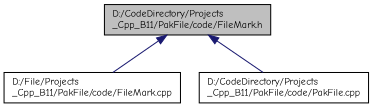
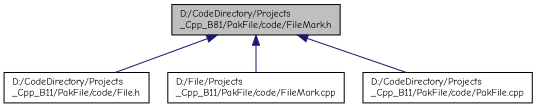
node "D:/CodeDirectory/Projects _Cpp_B11/PakFile/code/FileMark.h": label "D:/CodeDirectory/Projects _Cpp_B11/PakFile/code/FileMark.h" -> "D:/CodeDirectory/Projects _Cpp_B81/PakFile/code/FileMark.h"
node "D:/CodeDirectory/Projects _Cpp_B11/PakFile/code/File.h": added
